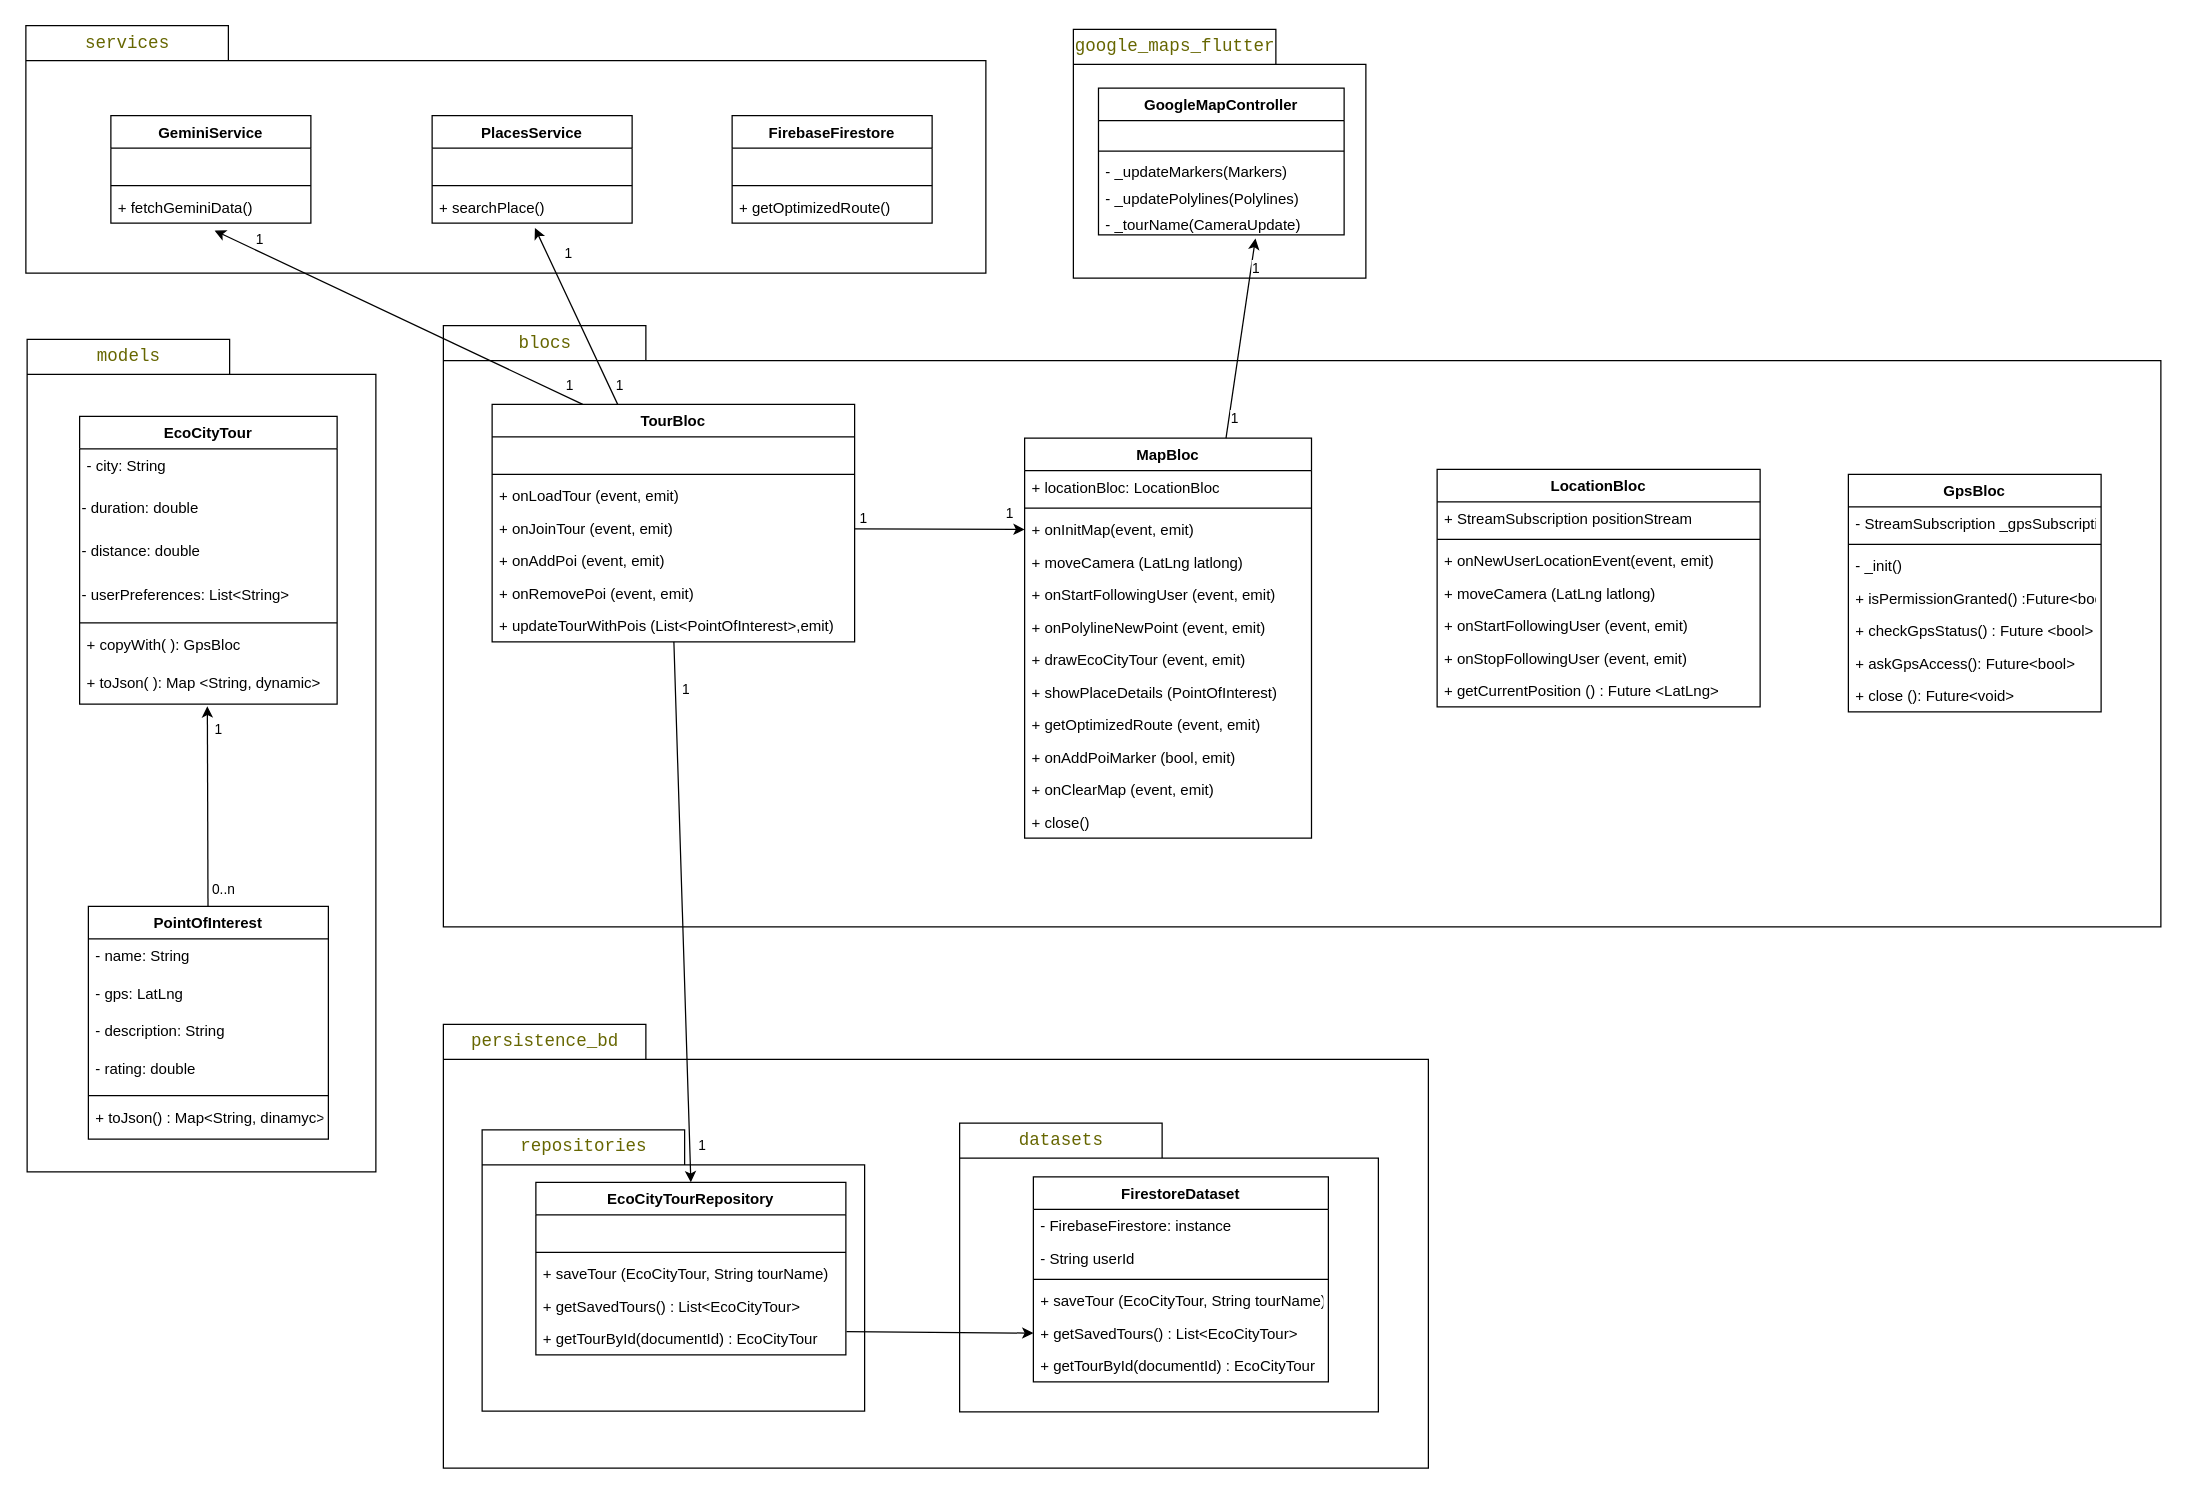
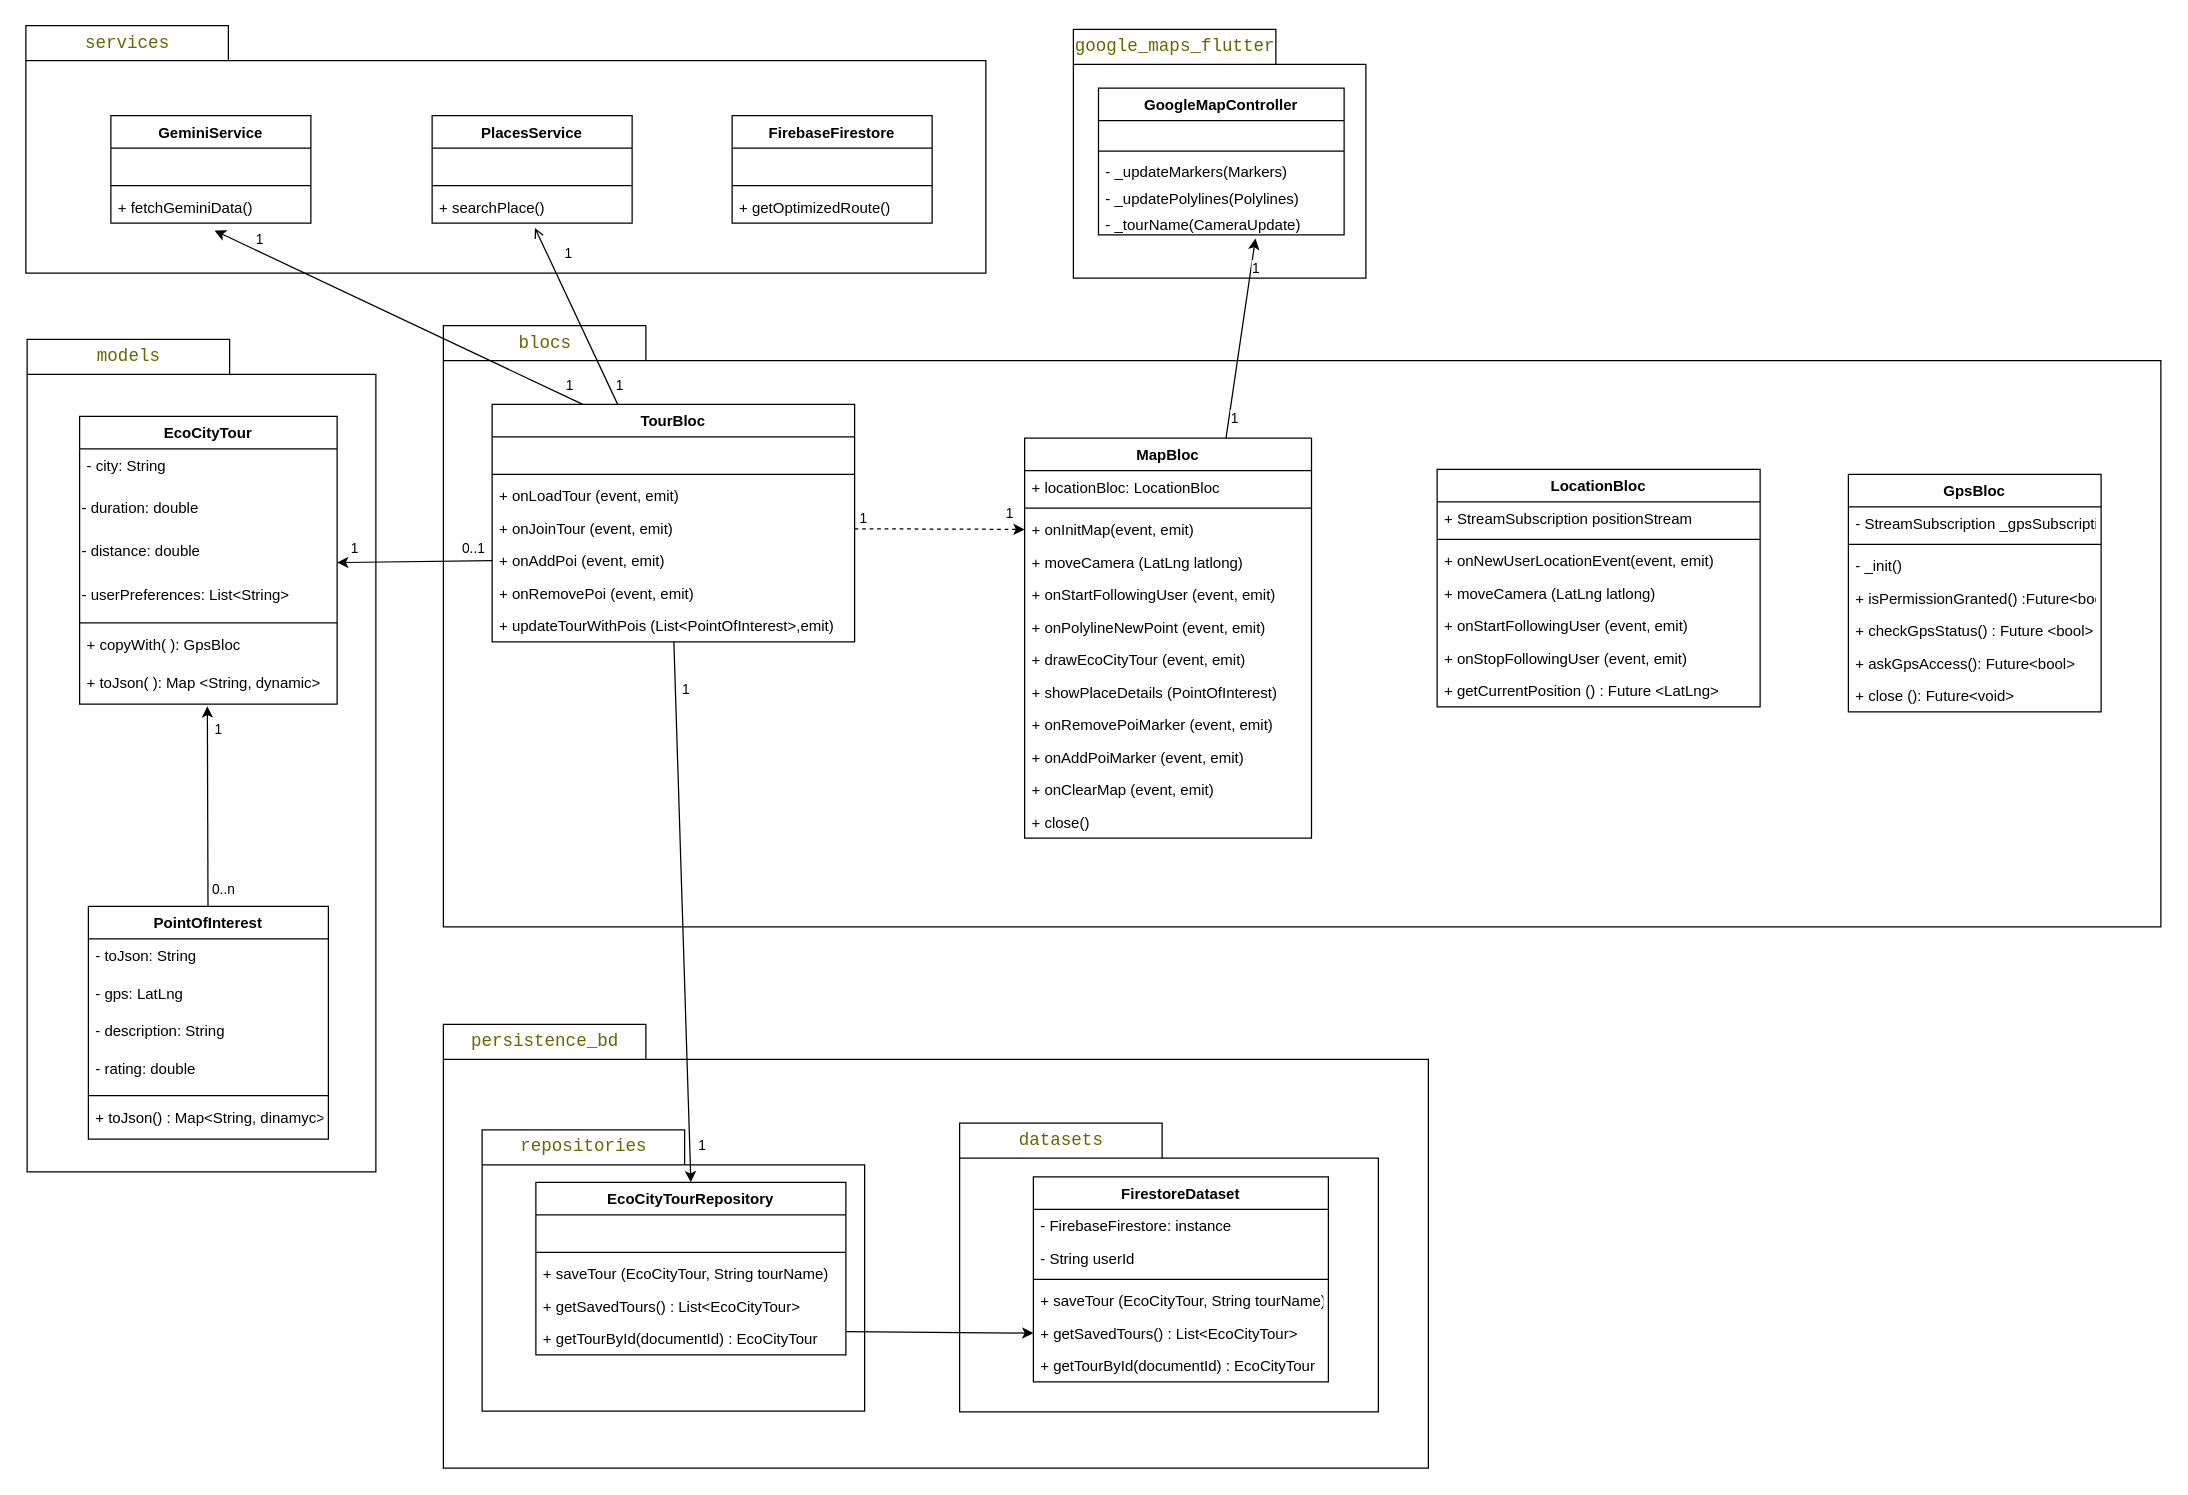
edge "TourBloc" -> "+ searchPlace()": arrowhead classic -> open
edge "+ onJoinTour (event, emit)" -> "+ onInitMap(event, emit)": style solid -> dashed
edge "+ onAddPoi (event, emit)" -> "- distance: double": added, labels "0..1", "1"
node "+ getOptimizedRoute (event, emit)": label "+ getOptimizedRoute (event, emit)" -> "+ onRemovePoiMarker (event, emit)"
node "+ onAddPoiMarker (bool, emit)": label "+ onAddPoiMarker (bool, emit)" -> "+ onAddPoiMarker (event, emit)"
node "- name: String": label "- name: String" -> "- toJson: String"
